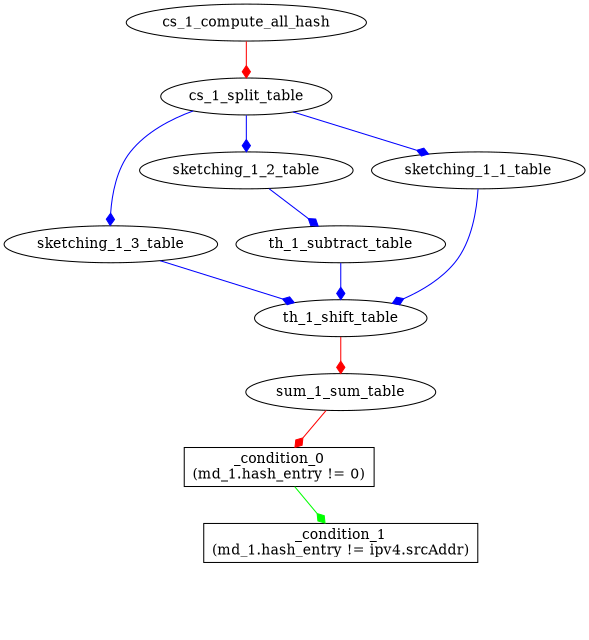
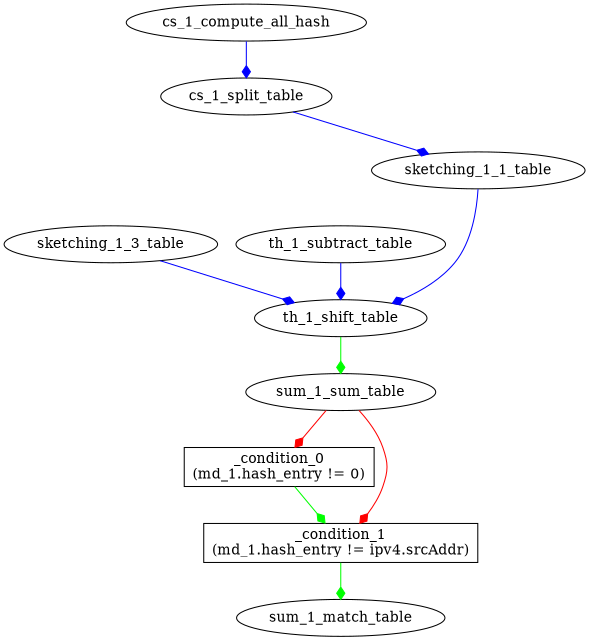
edge "cs_1_compute_all_hash" -> "cs_1_split_table": color red -> blue
edge "cs_1_split_table" -> "sketching_1_3_table": removed
node "sketching_1_2_table": removed
edge "th_1_shift_table" -> "sum_1_sum_table": color red -> green
edge "sum_1_sum_table" -> "_condition_1 (md_1.hash_entry != ipv4.srcAddr)": added
node "sum_1_match_table": added
